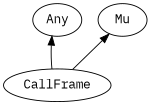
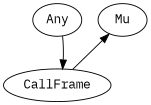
edge "CallFrame" -> "Any": reversed
